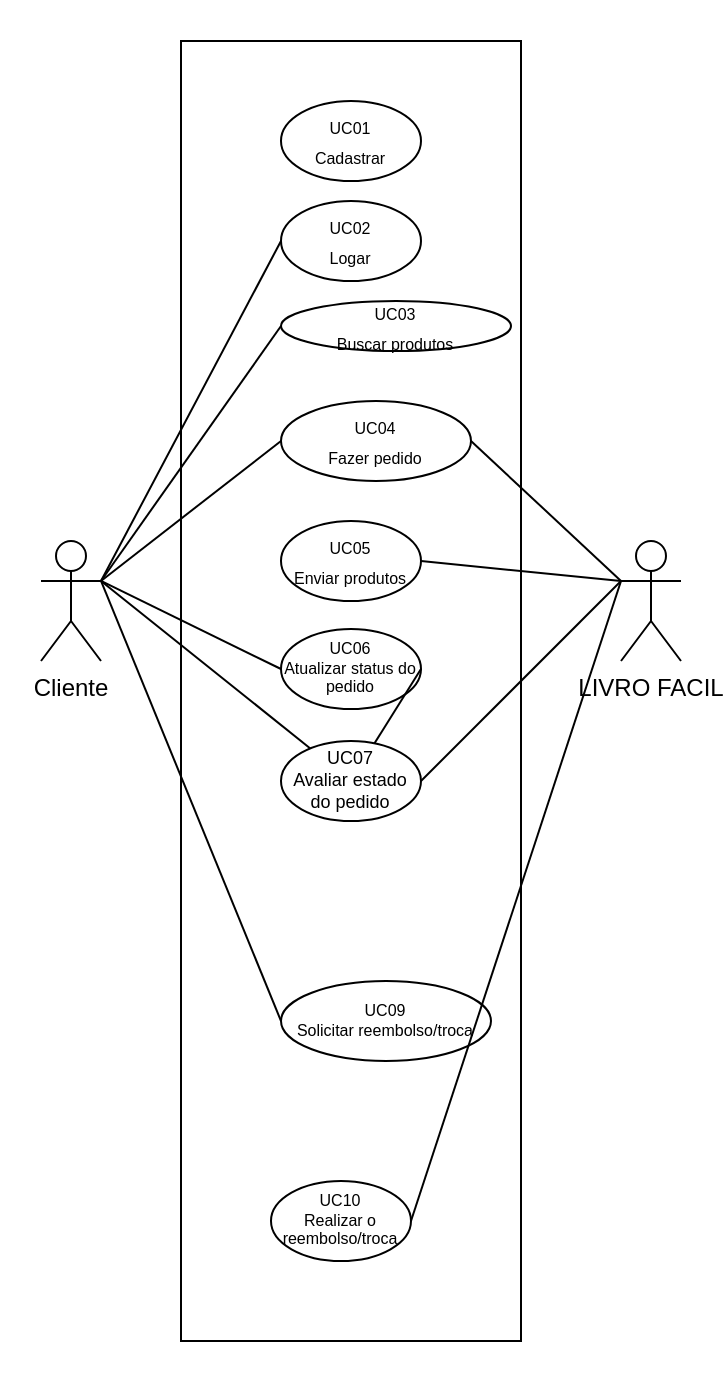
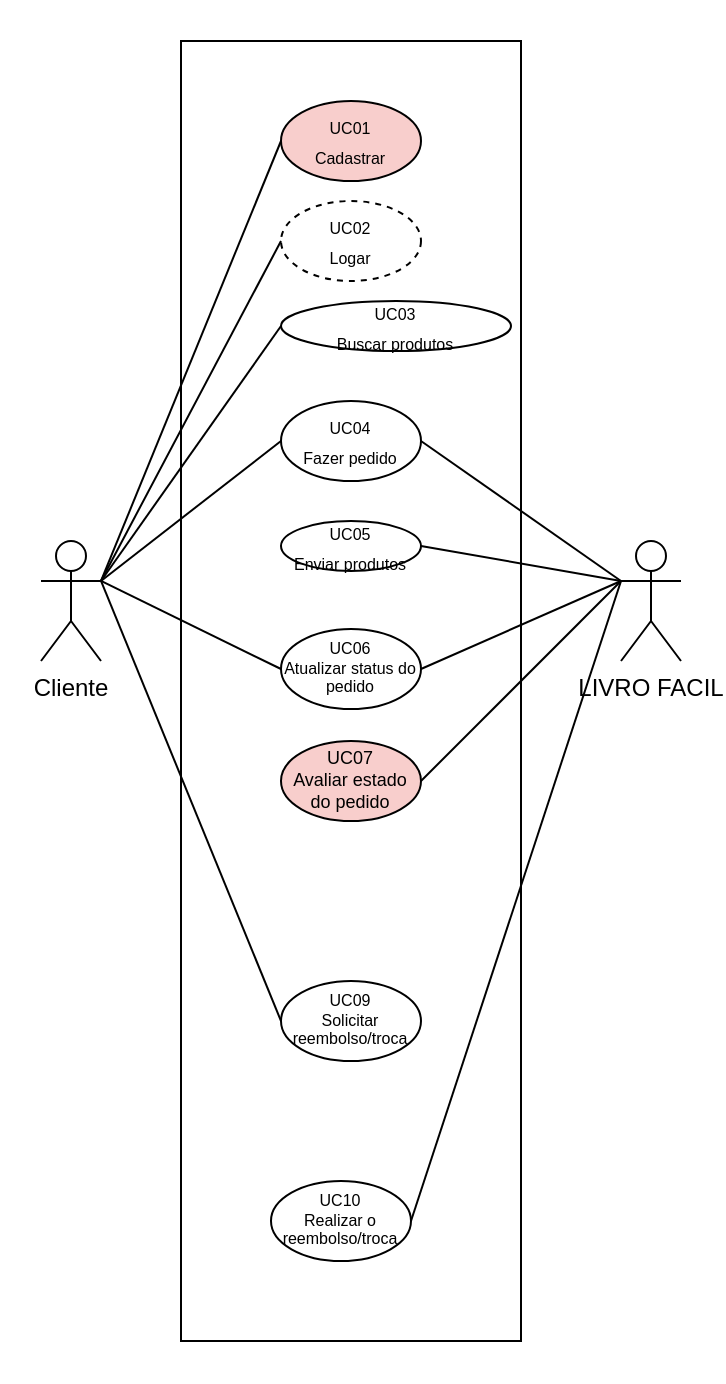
node "UC01 Cadastrar": fillcolor #ffffff -> #f8cecc
node "UC02 Logar": style solid -> dashed
node "UC04 Fazer pedido": size 190x80 -> 140x80
node "UC05 Enviar produtos": size 140x80 -> 140x50
edge "Cliente" -- "UC07 Avaliar estado do pedido": now "Cliente" -- "UC01 Cadastrar"
edge "UC06 Atualizar status do pedido" -- "UC07 Avaliar estado do pedido": now "UC06 Atualizar status do pedido" -- "LIVRO FACIL"
node "UC07 Avaliar estado do pedido": fillcolor #ffffff -> #f8cecc
node "UC09 Solicitar reembolso/troca": size 210x80 -> 140x80
